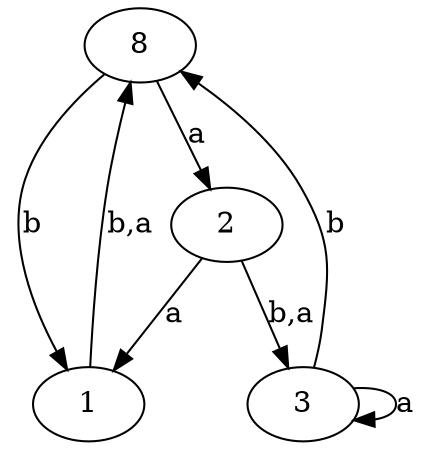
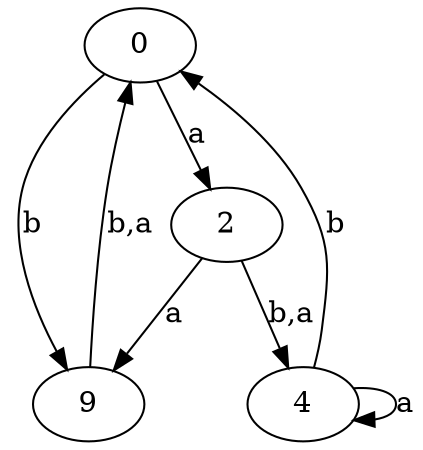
node "8": label "8" -> "0"
node "1": label "1" -> "9"
node "3": label "3" -> "4"
